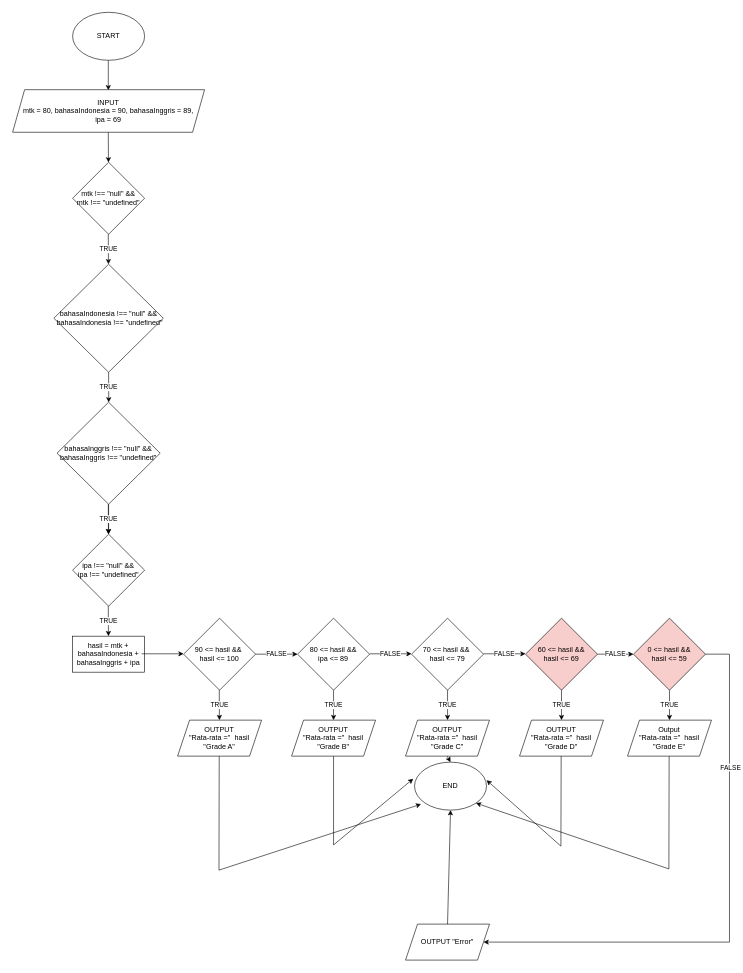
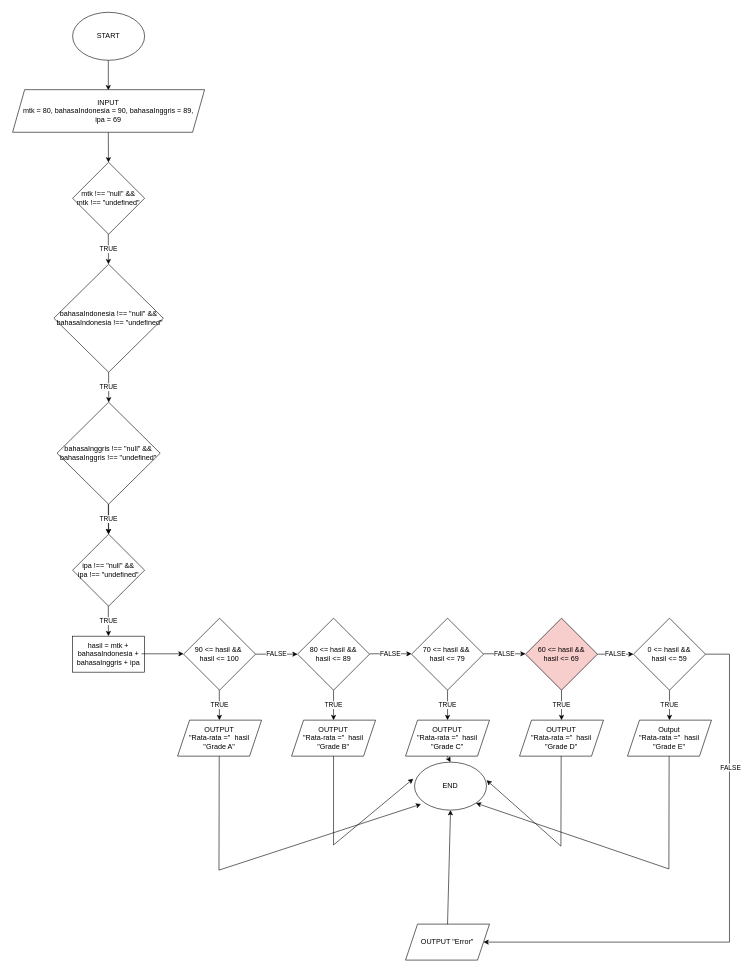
node "80 <= hasil && ipa <= 89": label "80 <= hasil && ipa <= 89" -> "80 <= hasil && hasil <= 89"
node "0 <= hasil && hasil <= 59": fillcolor #f8cecc -> #ffffff
